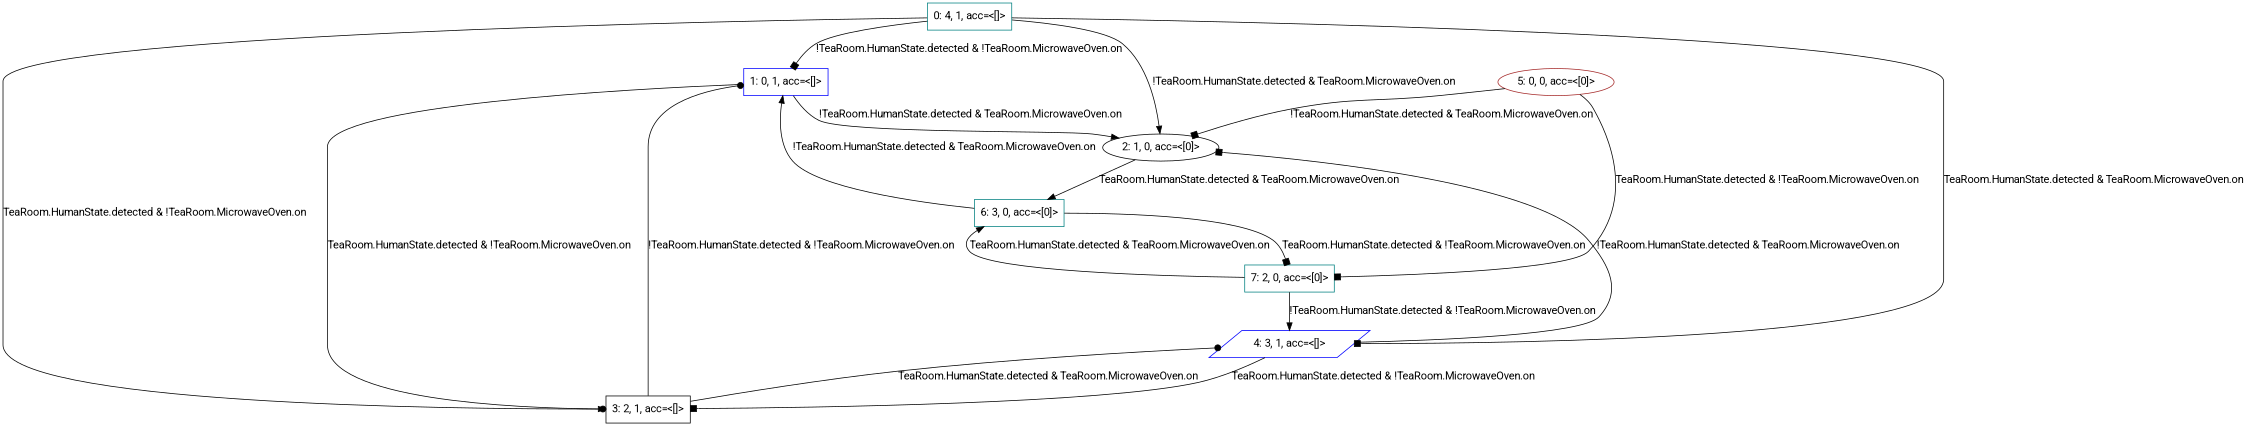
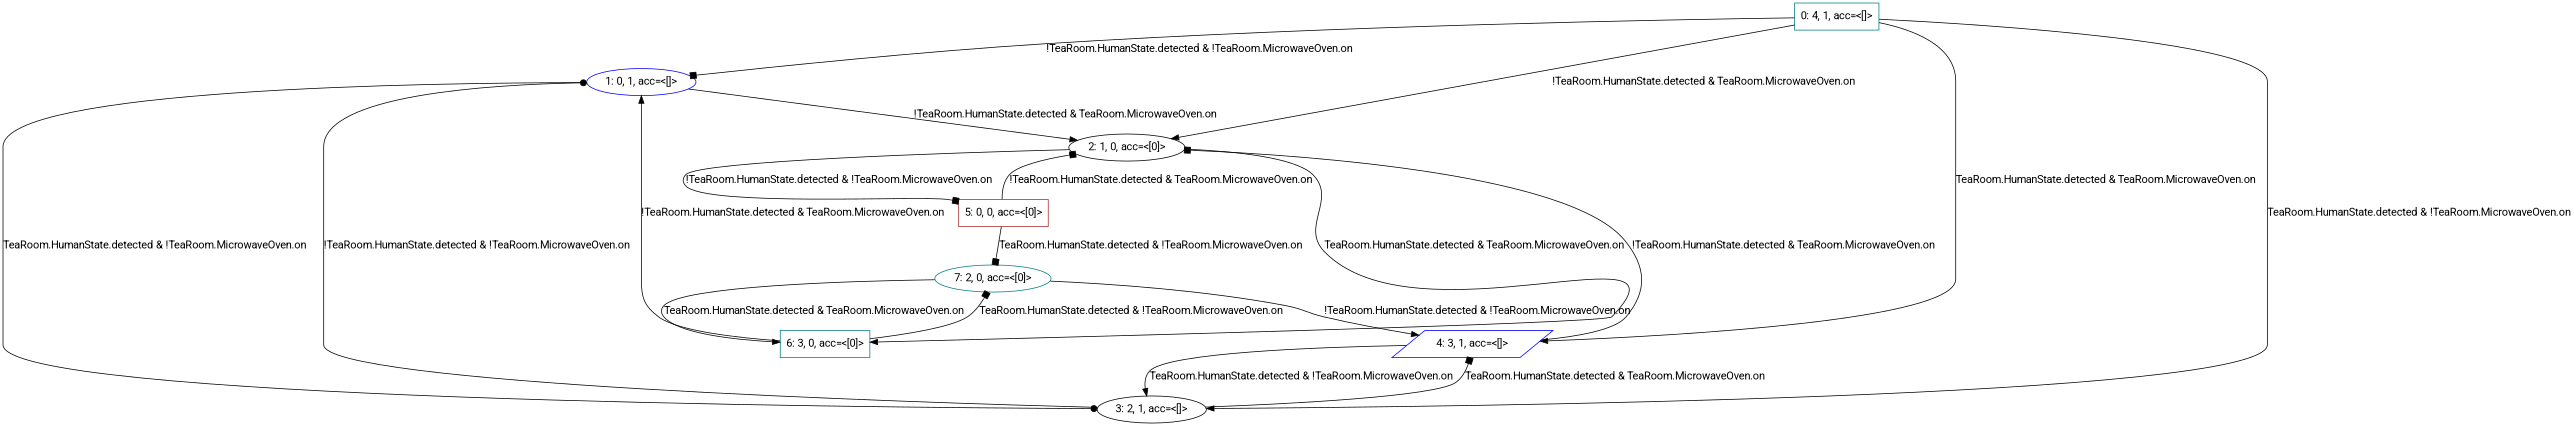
edge "0: 4, 1, acc=<[]>" -> "4: 3, 1, acc=<[]>": arrowhead box -> normal
node "1: 0, 1, acc=<[]>": shape box -> ellipse
node "5: 0, 0, acc=<[0]>": shape ellipse -> box
edge "2: 1, 0, acc=<[0]>" -> "5: 0, 0, acc=<[0]>": added, label "!TeaRoom.HumanState.detected & !TeaRoom.MicrowaveOven.on"
node "7: 2, 0, acc=<[0]>": shape box -> ellipse
edge "3: 2, 1, acc=<[]>" -> "4: 3, 1, acc=<[]>": arrowhead dot -> box
edge "4: 3, 1, acc=<[]>" -> "3: 2, 1, acc=<[]>": arrowhead box -> normal
node "3: 2, 1, acc=<[]>": shape box -> ellipse
